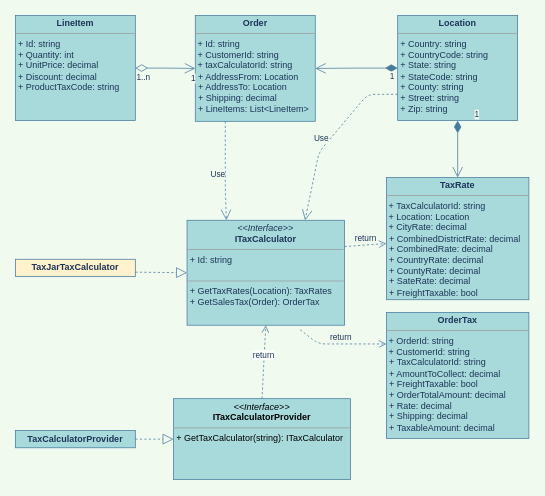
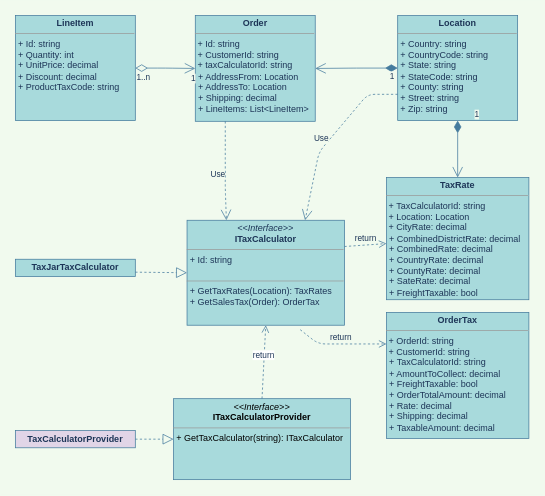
node "TaxJarTaxCalculator": fillcolor #fff2cc -> #a8dadc
node "TaxCalculatorProvider": fillcolor #a8dadc -> #e1d5e7
